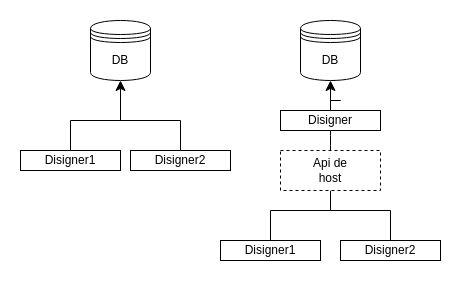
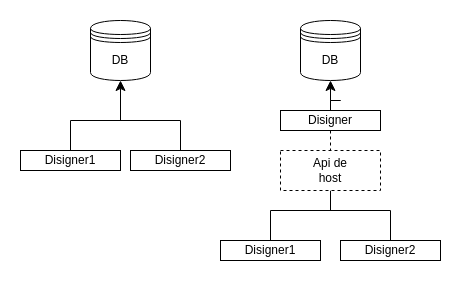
edge "Disigner" -- "Api de host": style solid -> dashed
